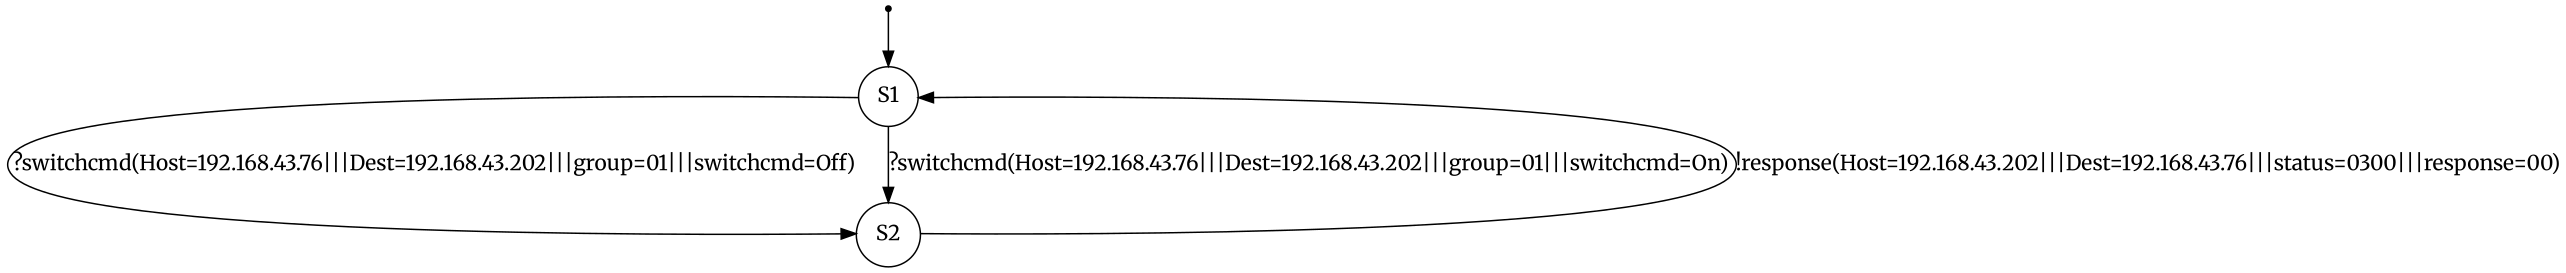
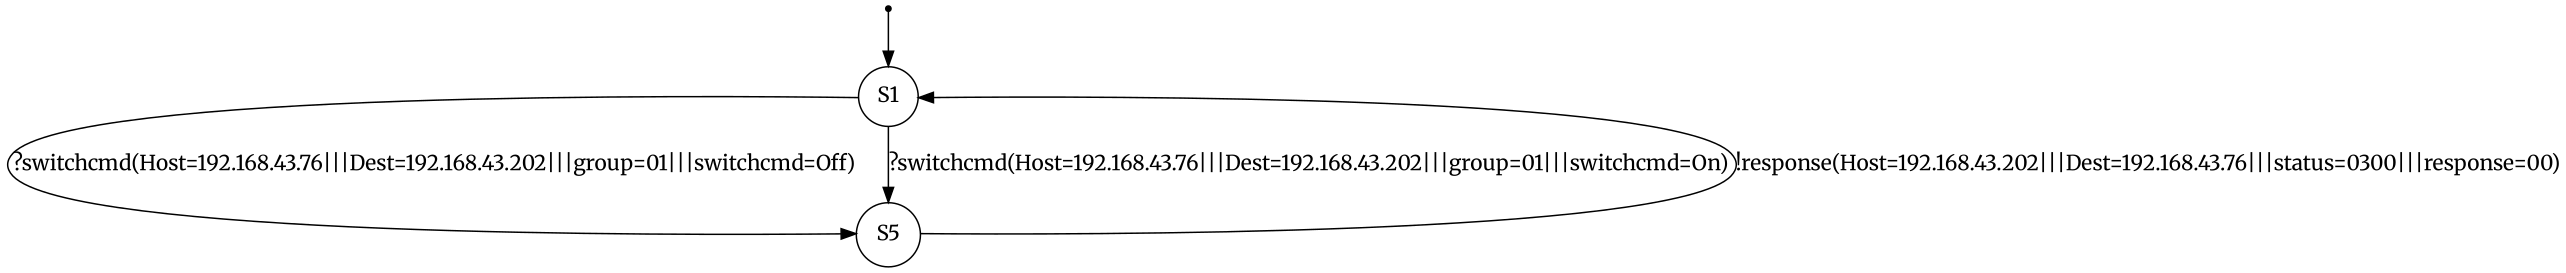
node "S2": label "S2" -> "S5"
